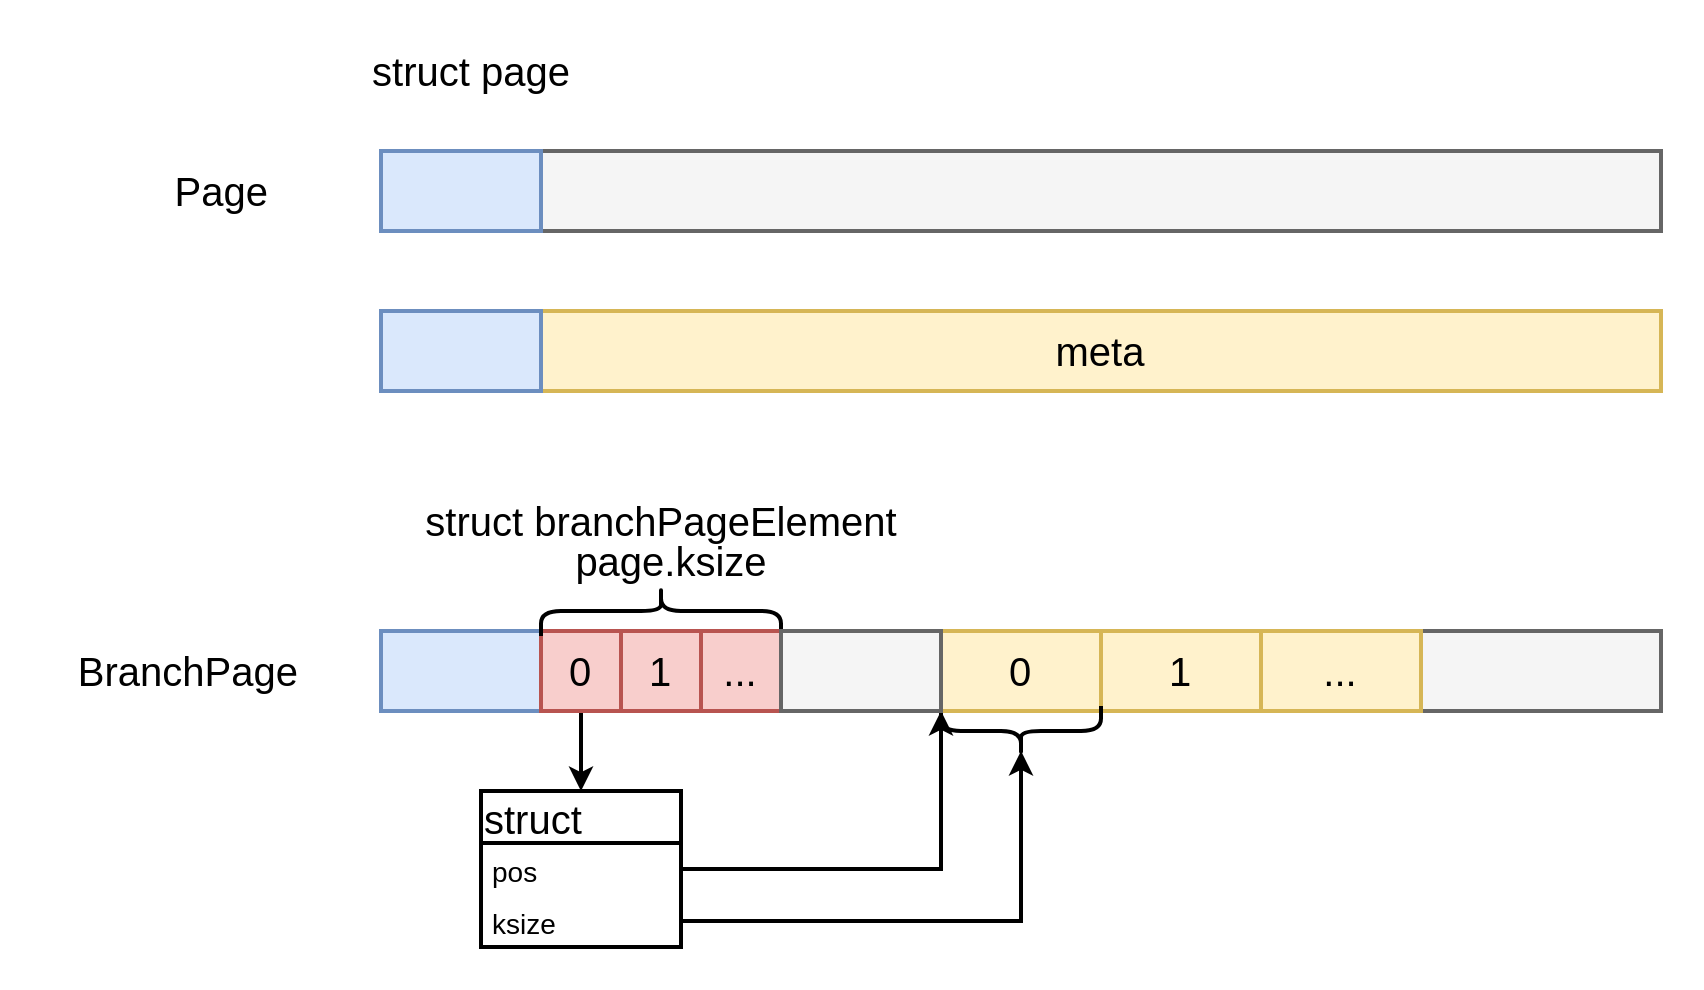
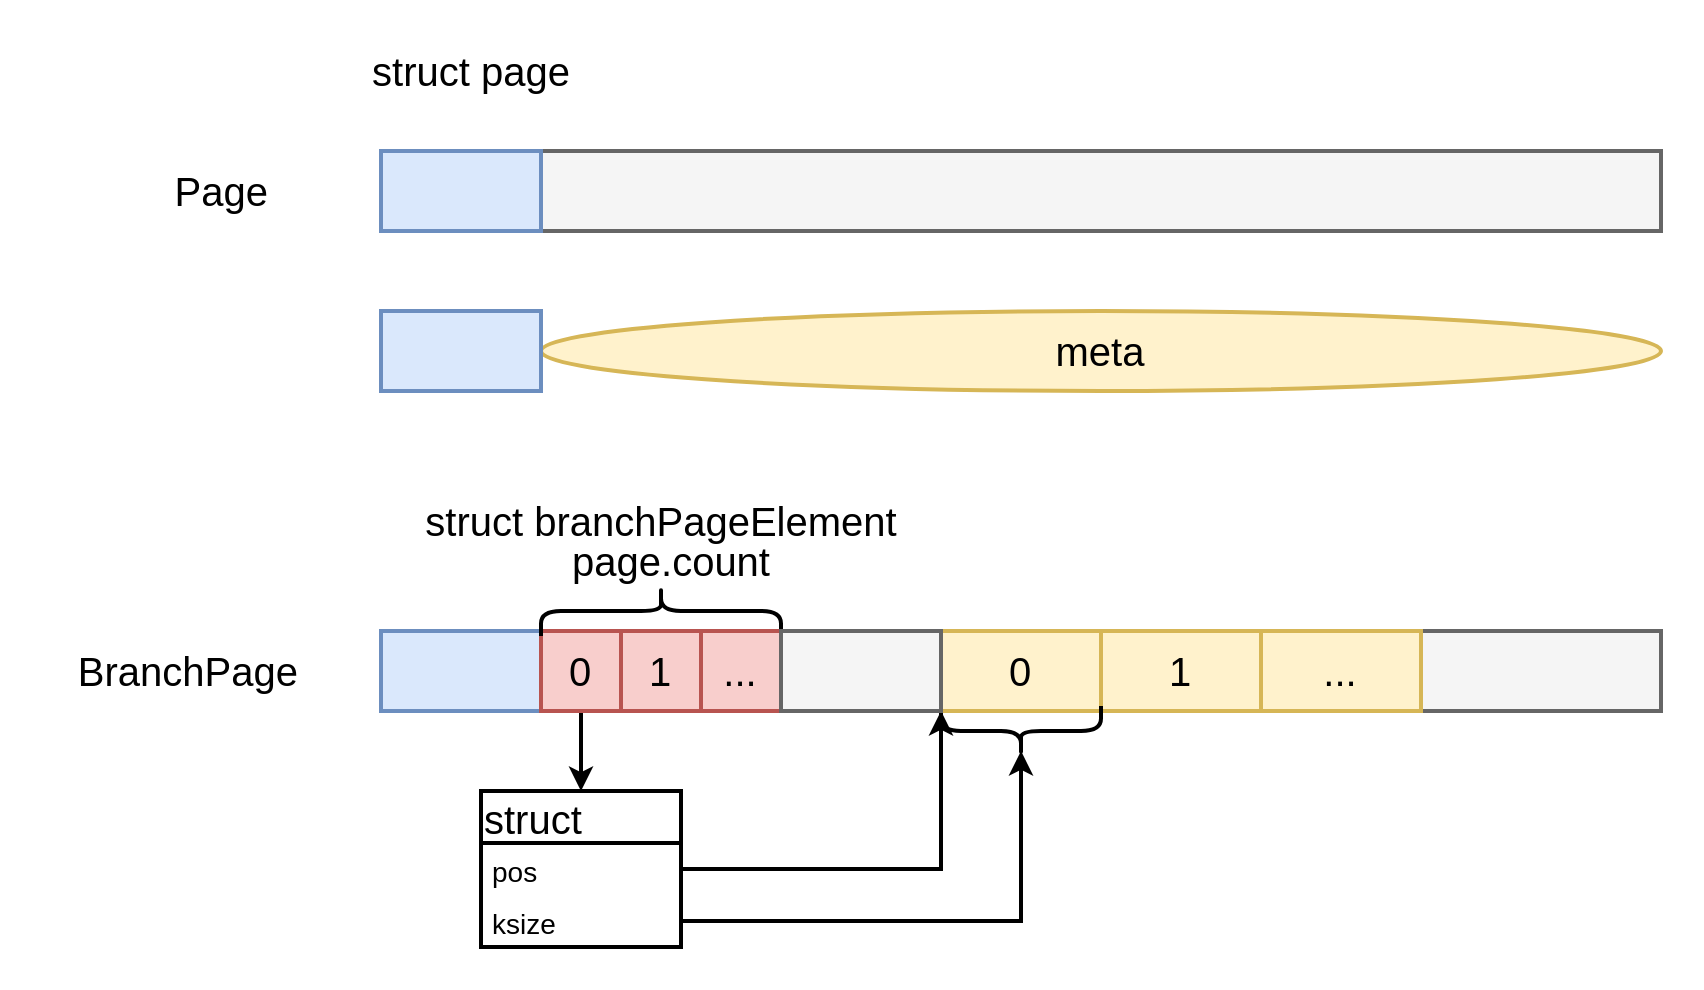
node "meta": shape rectangle -> ellipse
node "page.ksize": label "page.ksize" -> "page.count"
